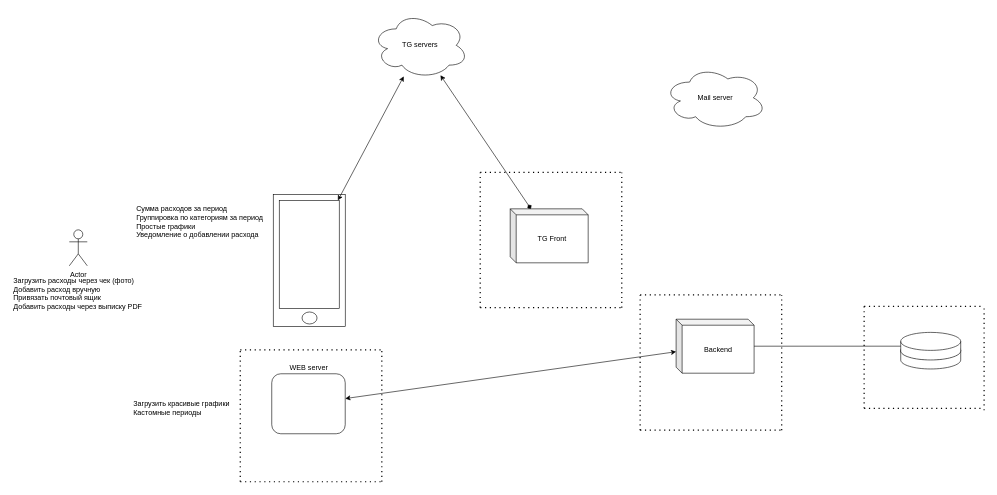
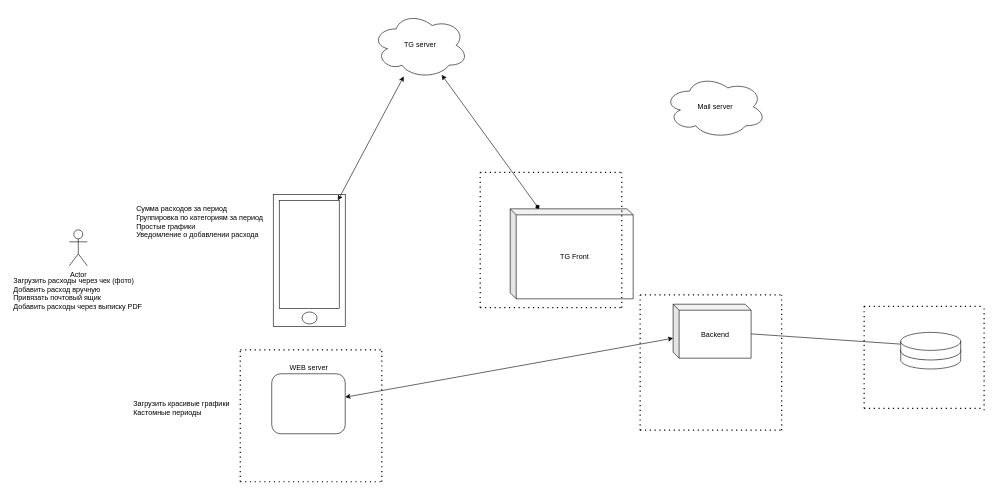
node "TG servers": label "TG servers" -> "TG server"
node "Mail server": moved (715, 98) -> (715, 107)
node "TG Front": size 78x54 -> 123x90
node "Backend": moved (715, 346) -> (712, 331)
